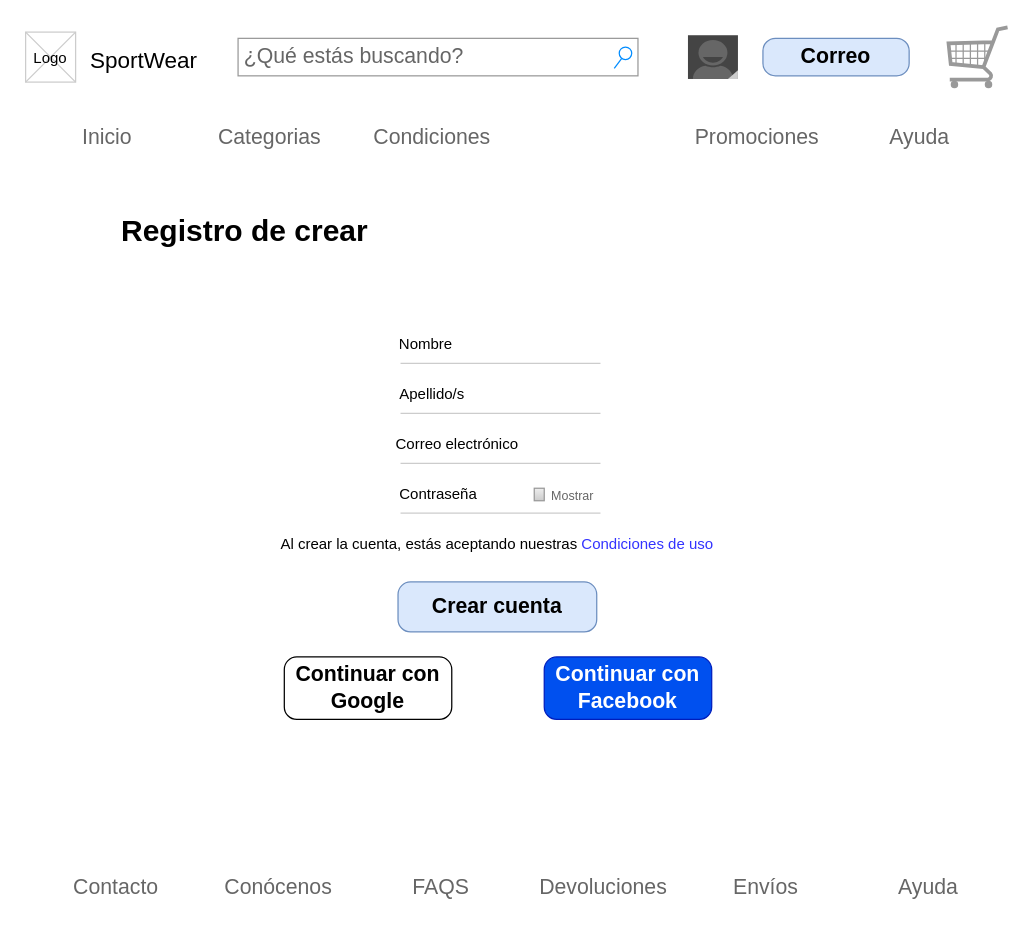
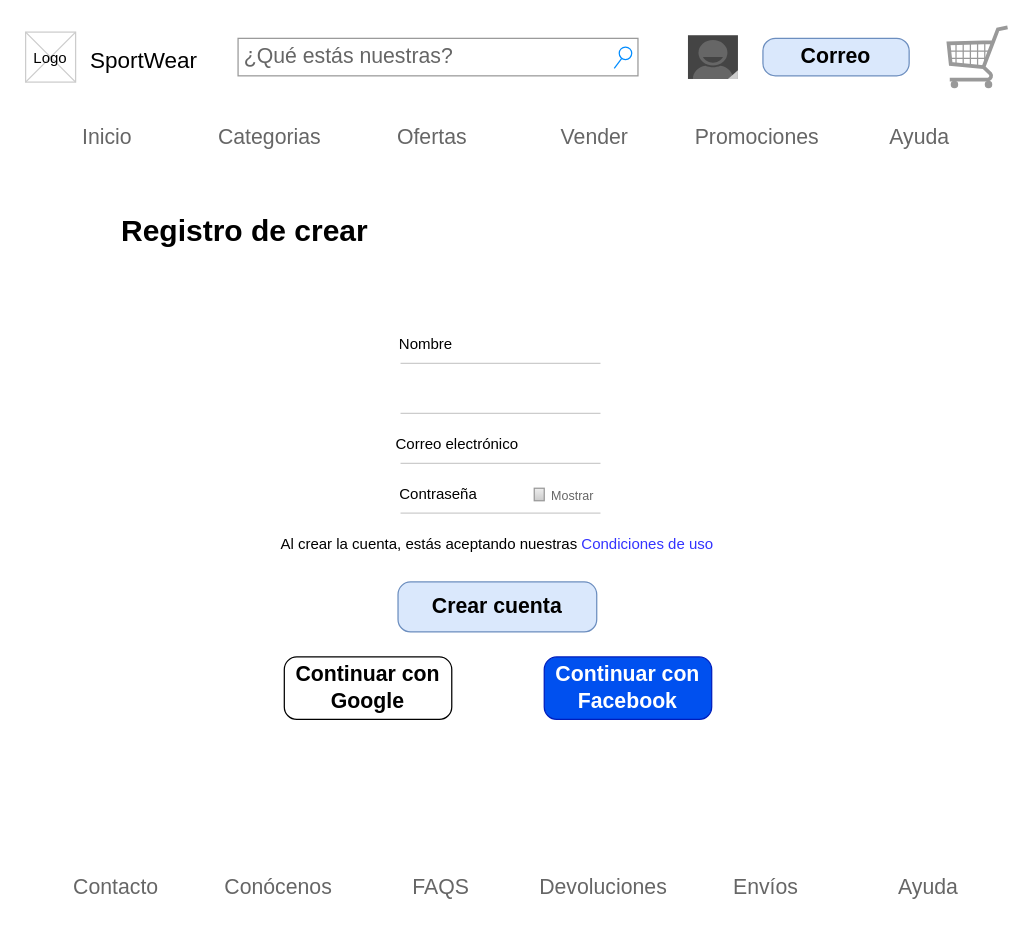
node "¿Qué estás buscando?": label "¿Qué estás buscando?" -> "¿Qué estás nuestras?"
node "Condiciones": label "Condiciones" -> "Ofertas"
node "Vender": added
node "Apellido/s": removed
